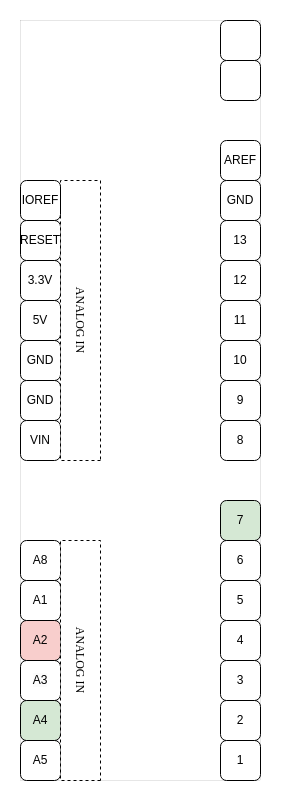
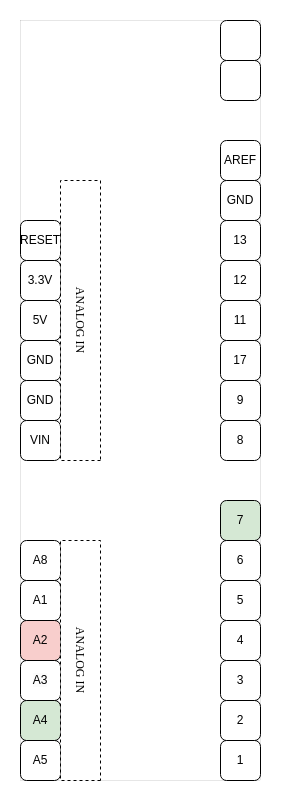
node "IOREF": removed
node "10": label "10" -> "17"
